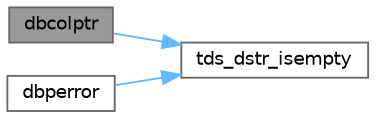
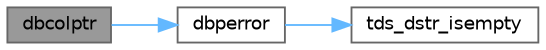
edge "dbcolptr" -> "tds_dstr_isempty": now "dbcolptr" -> "dbperror"
